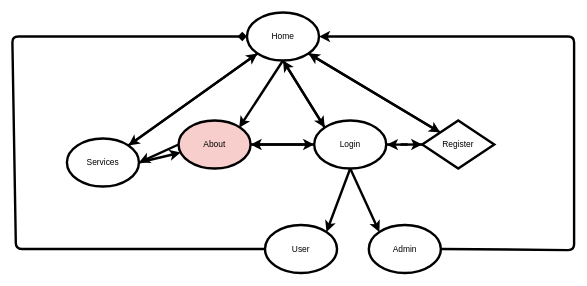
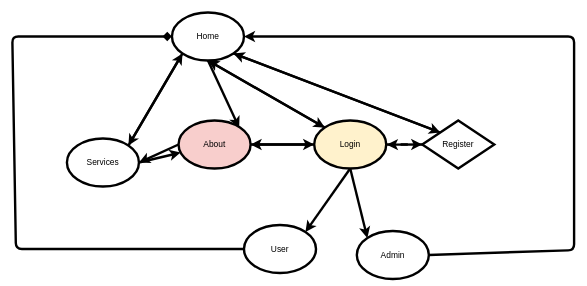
node "Home": moved (283, 36) -> (208, 36)
node "Login": fillcolor #ffffff -> #fff2cc
node "User": moved (301, 249) -> (280, 249)
node "Admin": moved (405, 249) -> (393, 255)
